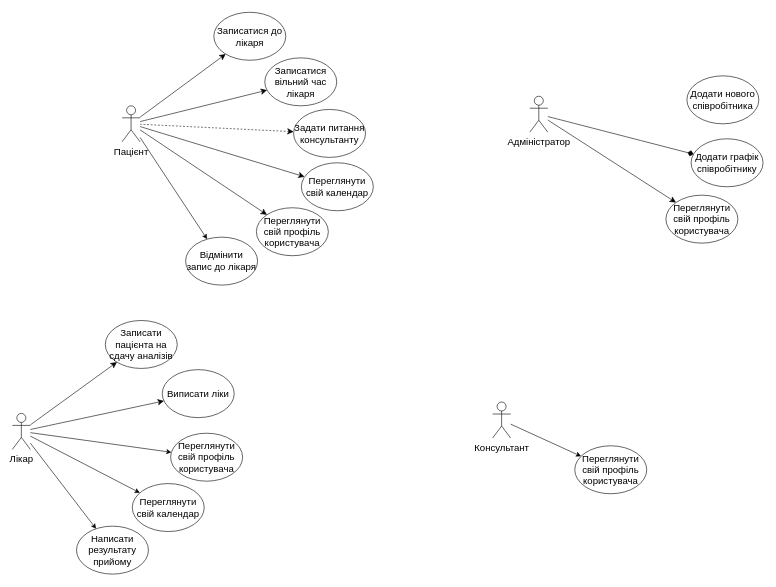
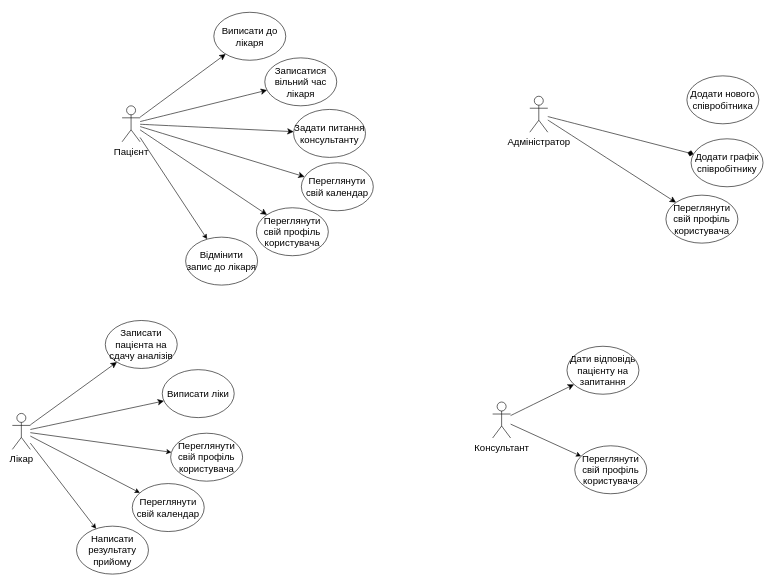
node "Записатися до лікаря": label "Записатися до лікаря" -> "Виписати до лікаря"
edge "Пацієнт" -> "Задати питання консультанту": style dashed -> solid
node "Дати відповідь пацієнту на запитання": added
edge "Консультант" -> "Дати відповідь пацієнту на запитання": added
